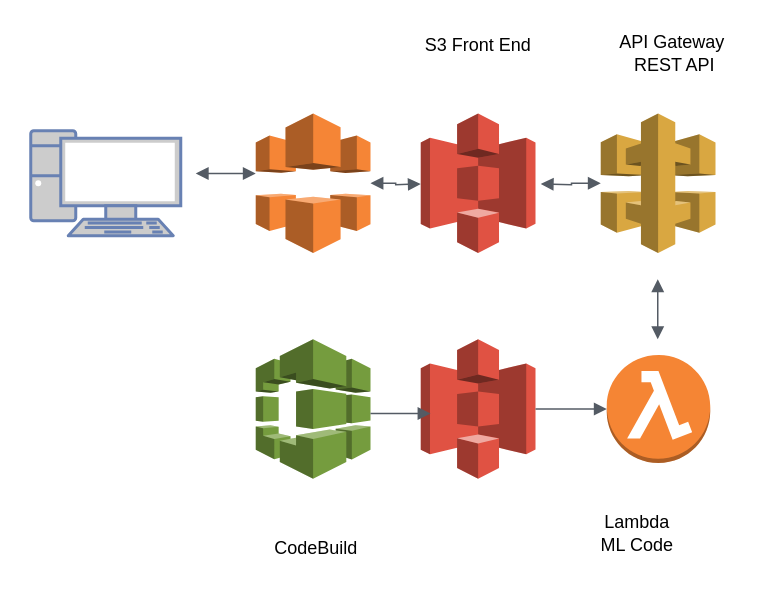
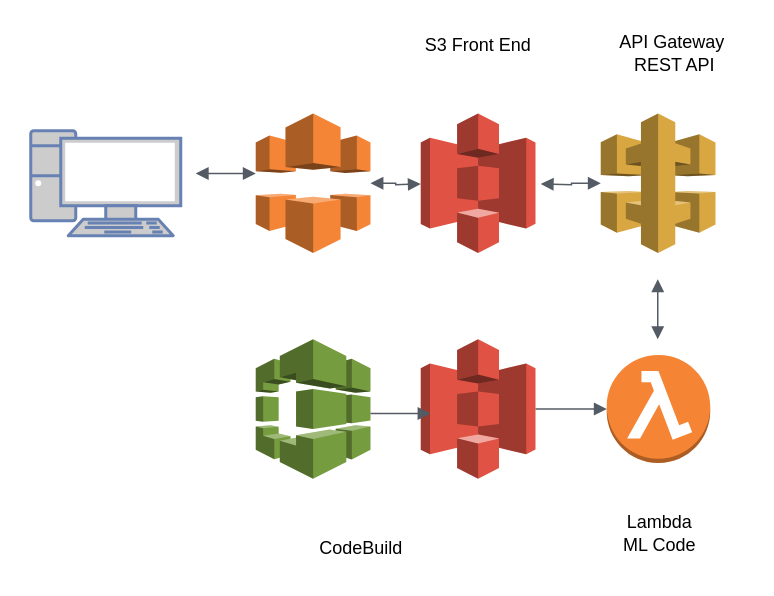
node "Lambda ML Code": moved (636, 533) -> (659, 533)
node "CodeBuild": moved (316, 548) -> (361, 548)
